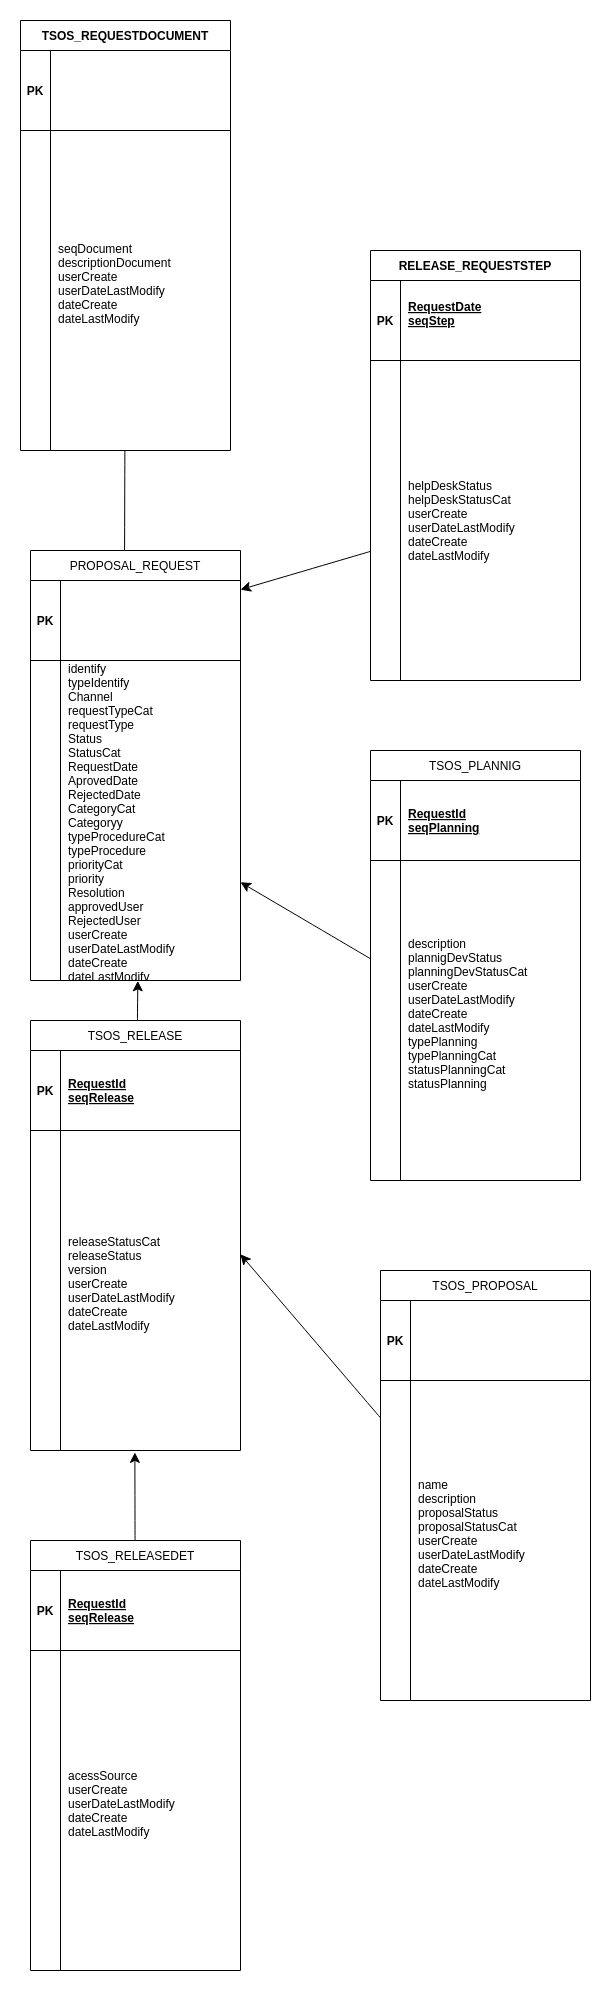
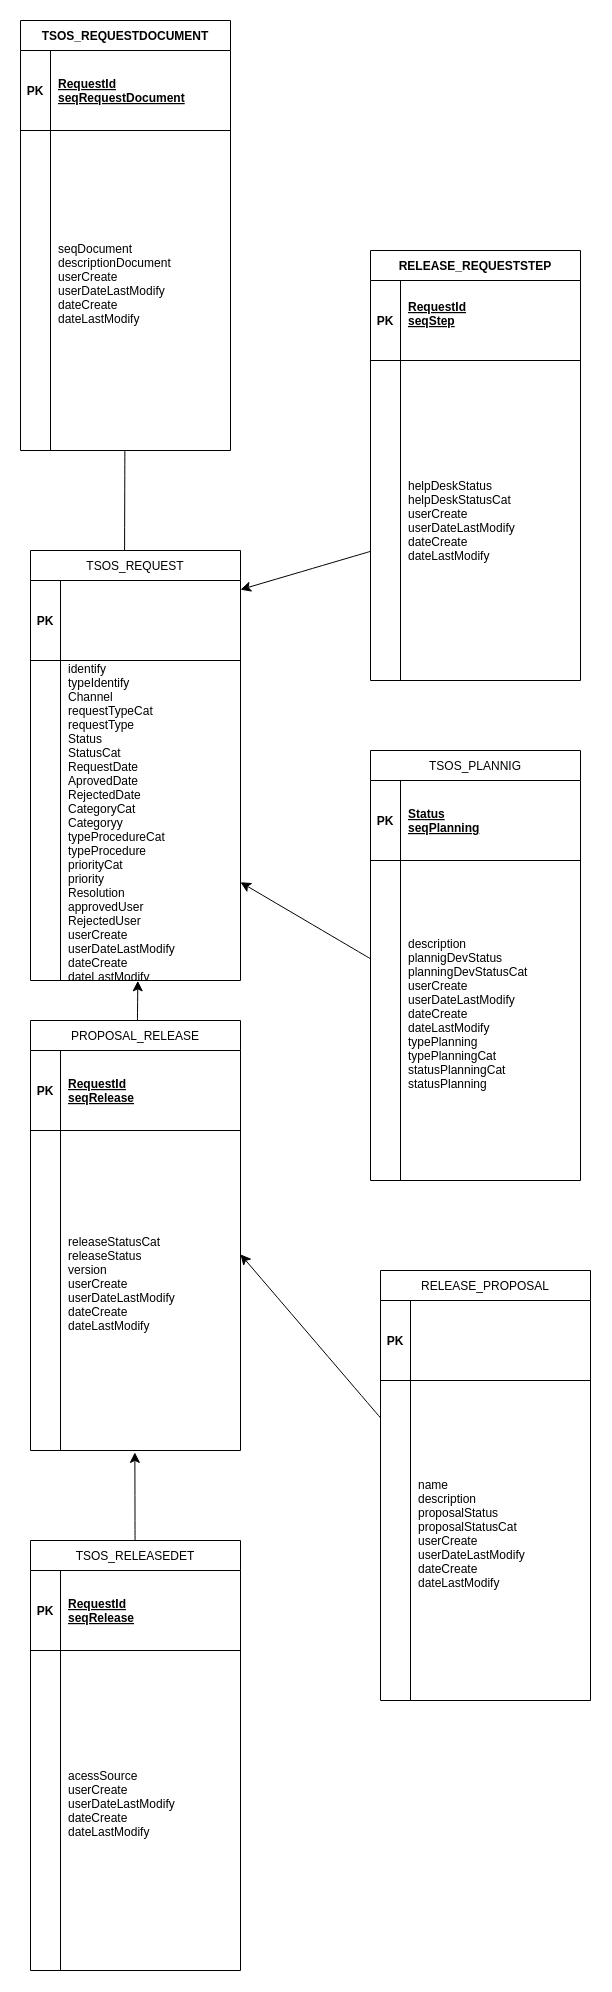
node "RequestId seqRequestDocument": added
node "RequestDate seqStep": label "RequestDate seqStep" -> "RequestId seqStep"
node "PROPOSAL_REQUEST": label "PROPOSAL_REQUEST" -> "TSOS_REQUEST"
node "RequestId seqPlanning": label "RequestId seqPlanning" -> "Status seqPlanning"
node "TSOS_RELEASE": label "TSOS_RELEASE" -> "PROPOSAL_RELEASE"
node "TSOS_PROPOSAL": label "TSOS_PROPOSAL" -> "RELEASE_PROPOSAL"
